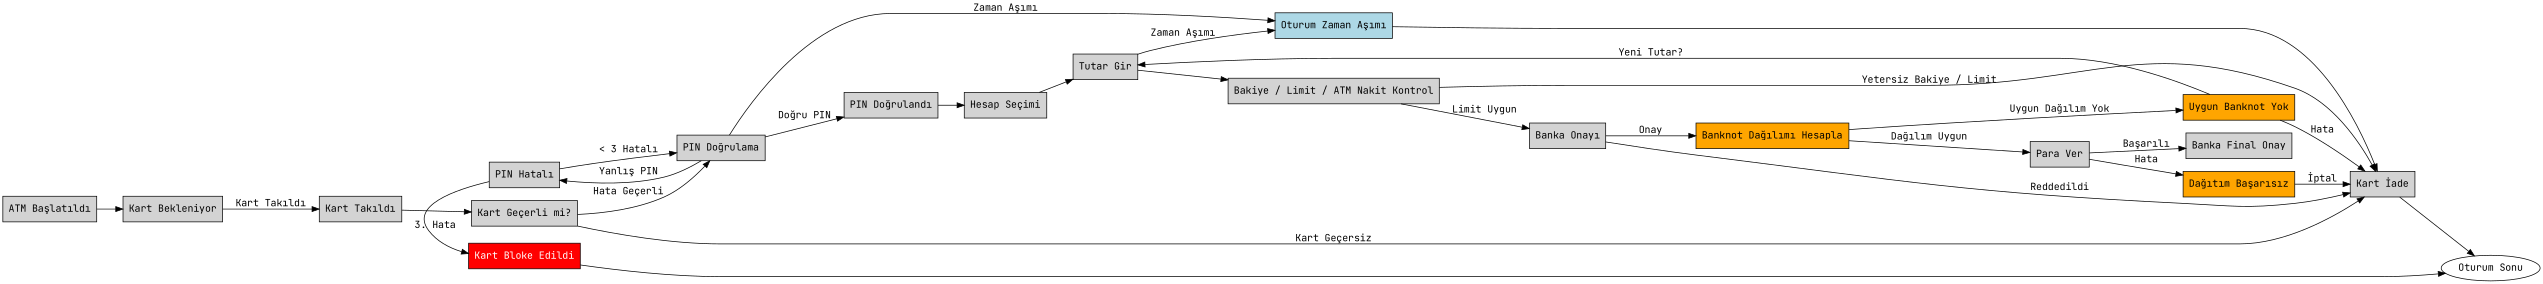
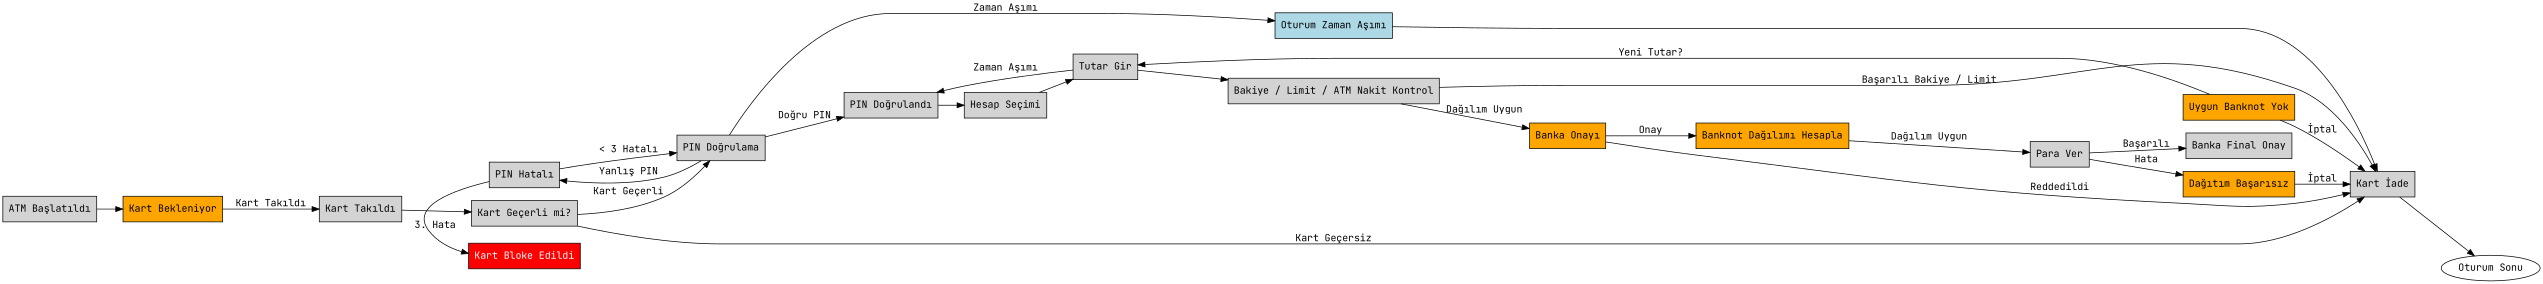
edge "Tutar Gir" -> "Oturum Zaman Aşımı": now "Tutar Gir" -> "PIN Doğrulandı"
edge "Bakiye / Limit / ATM Nakit Kontrol" -> "Kart İade": label "Yetersiz Bakiye / Limit" -> "Başarılı Bakiye / Limit"
edge "Bakiye / Limit / ATM Nakit Kontrol" -> "Banka Onayı": label "Limit Uygun" -> "Dağılım Uygun"
edge "Banknot Dağılımı Hesapla" -> "Uygun Banknot Yok": removed, label "Uygun Dağılım Yok"
edge "Uygun Banknot Yok" -> "Kart İade": label "Hata" -> "İptal"
node "Banka Onayı": fillcolor lightgrey -> orange
edge "Kart Geçerli mi?" -> "PIN Doğrulama": label "Hata Geçerli" -> "Kart Geçerli"
node "Kart Bekleniyor": fillcolor lightgrey -> orange
edge "Kart Bloke Edildi" -> "Oturum Sonu": removed
